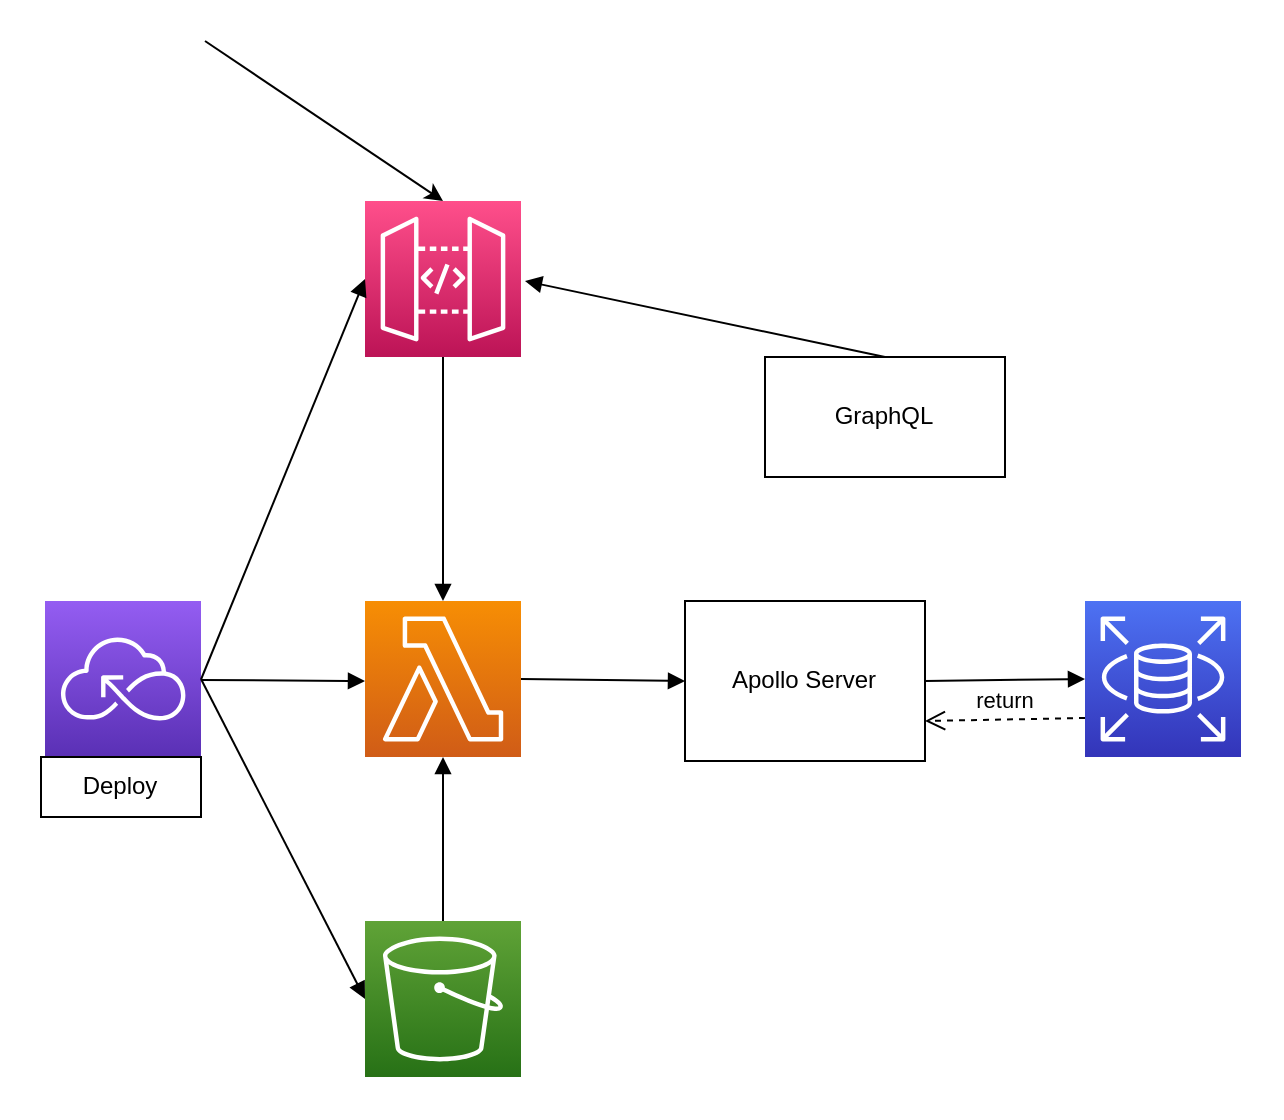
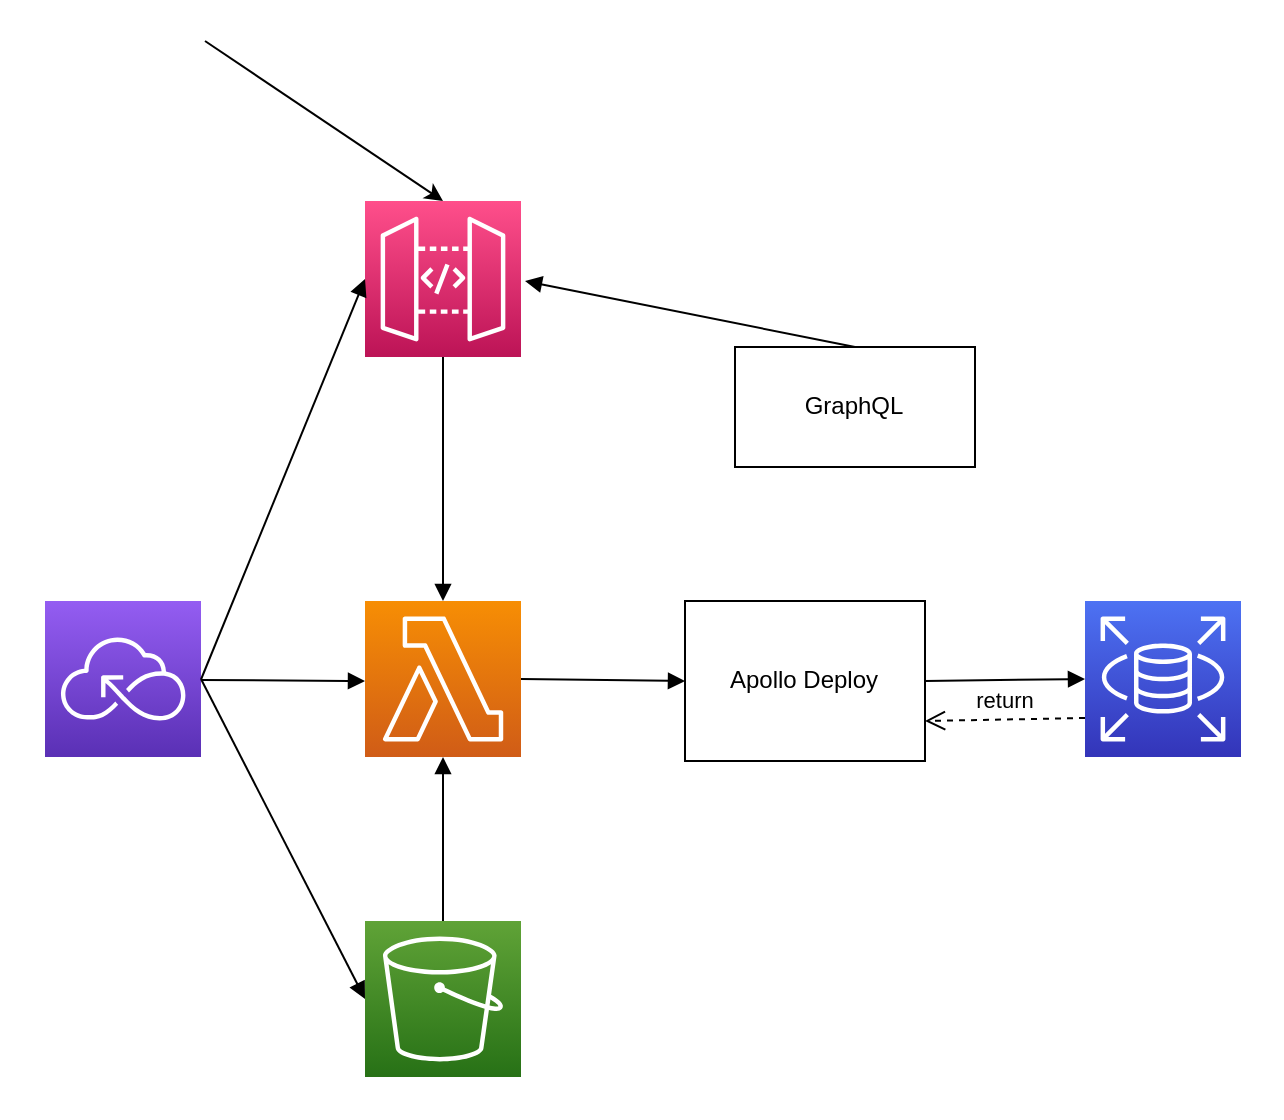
node "GraphQL": moved (885, 417) -> (855, 407)
node "Apollo Server": label "Apollo Server" -> "Apollo Deploy"
node "Deploy": removed
